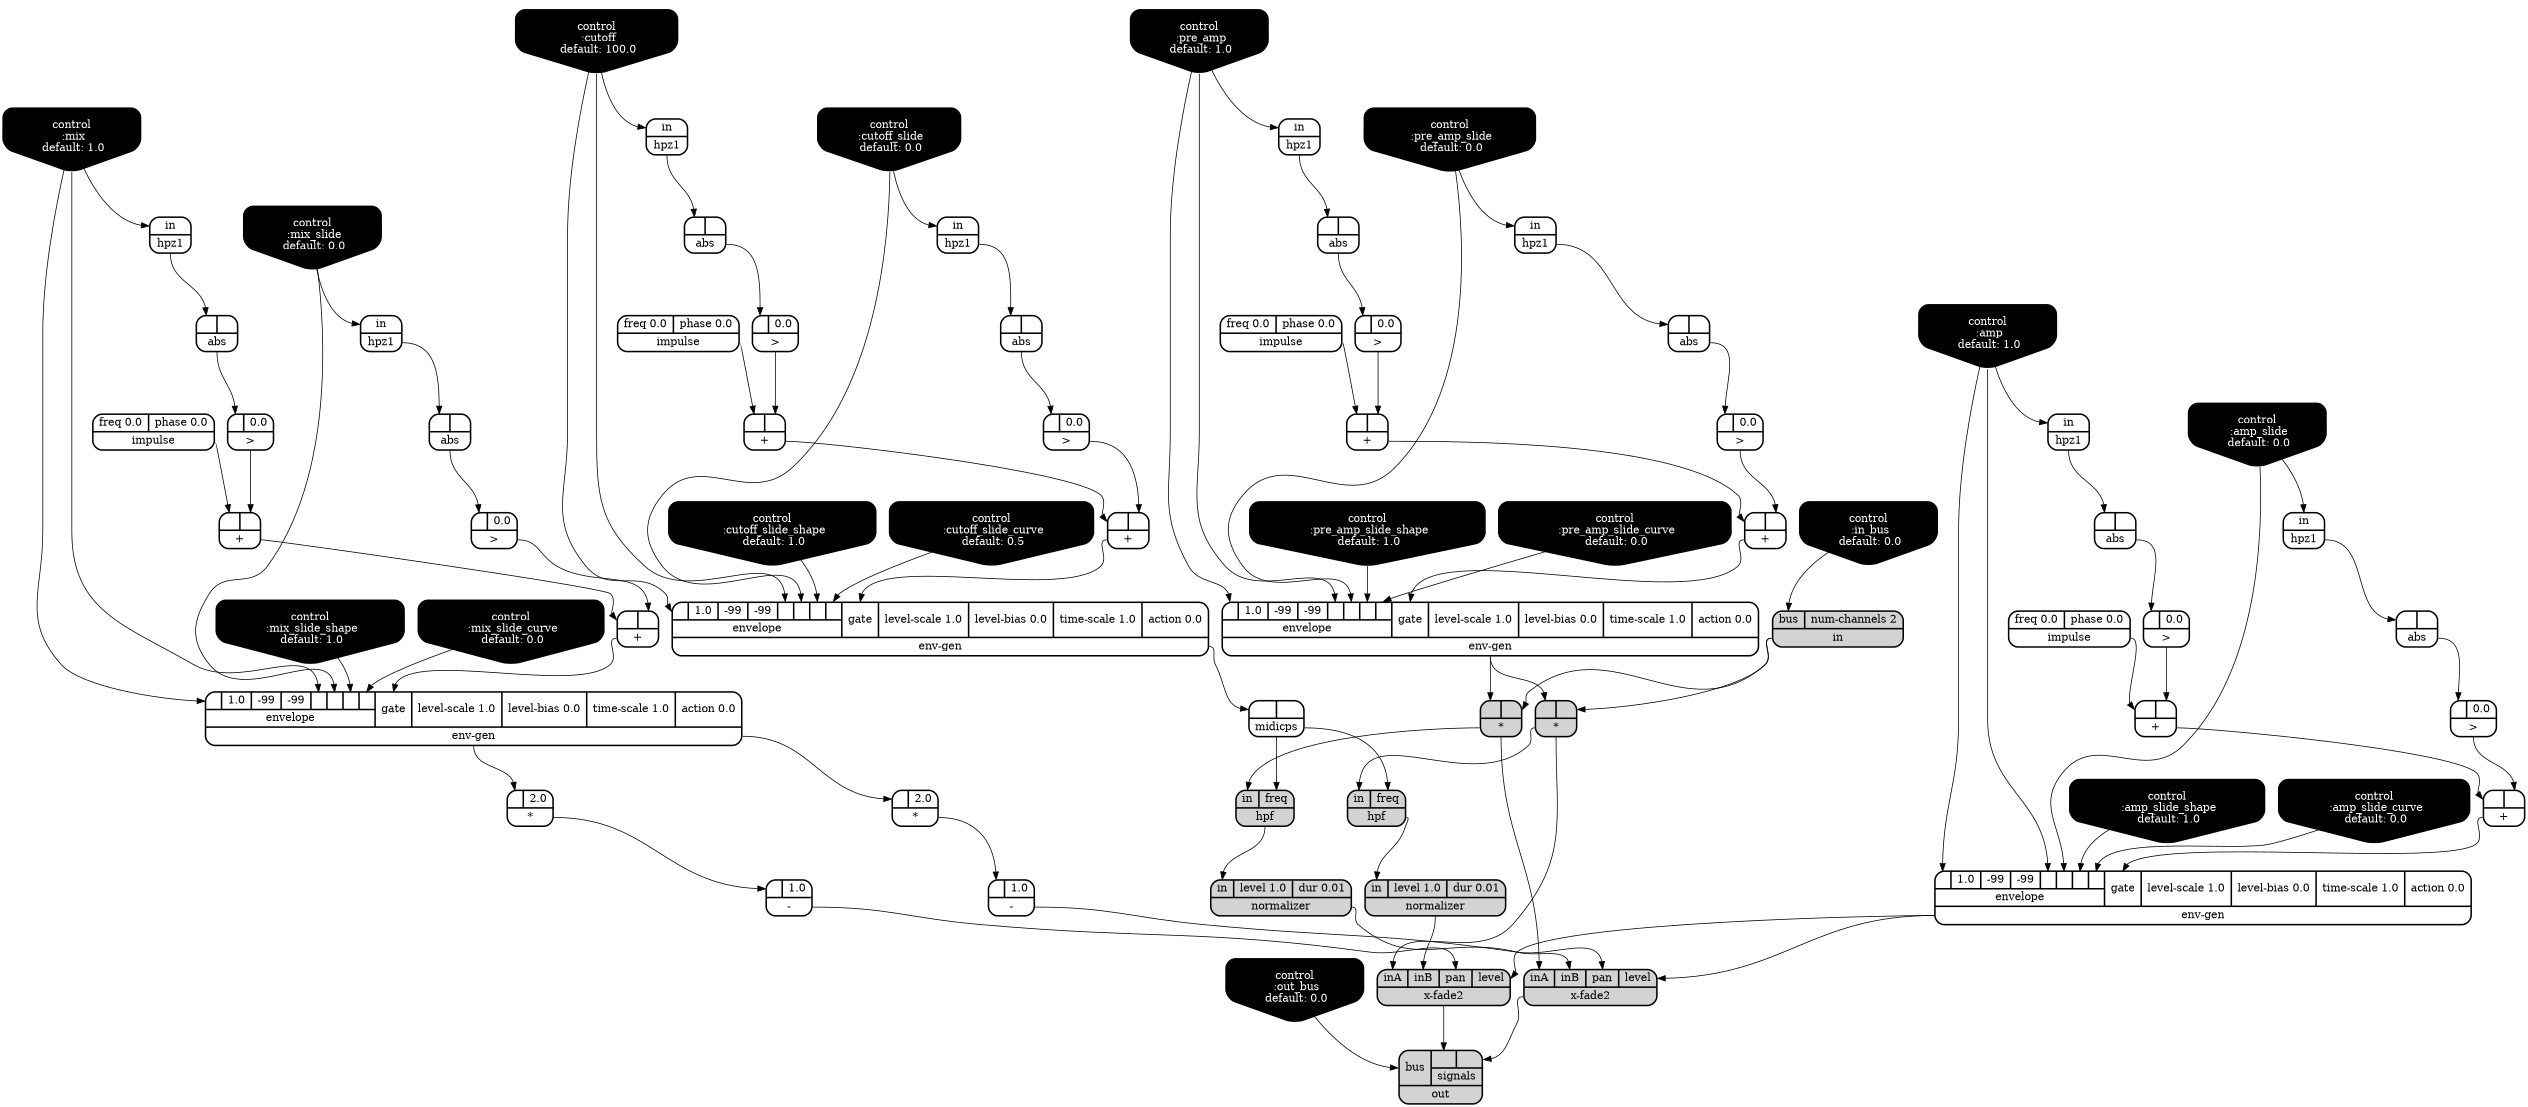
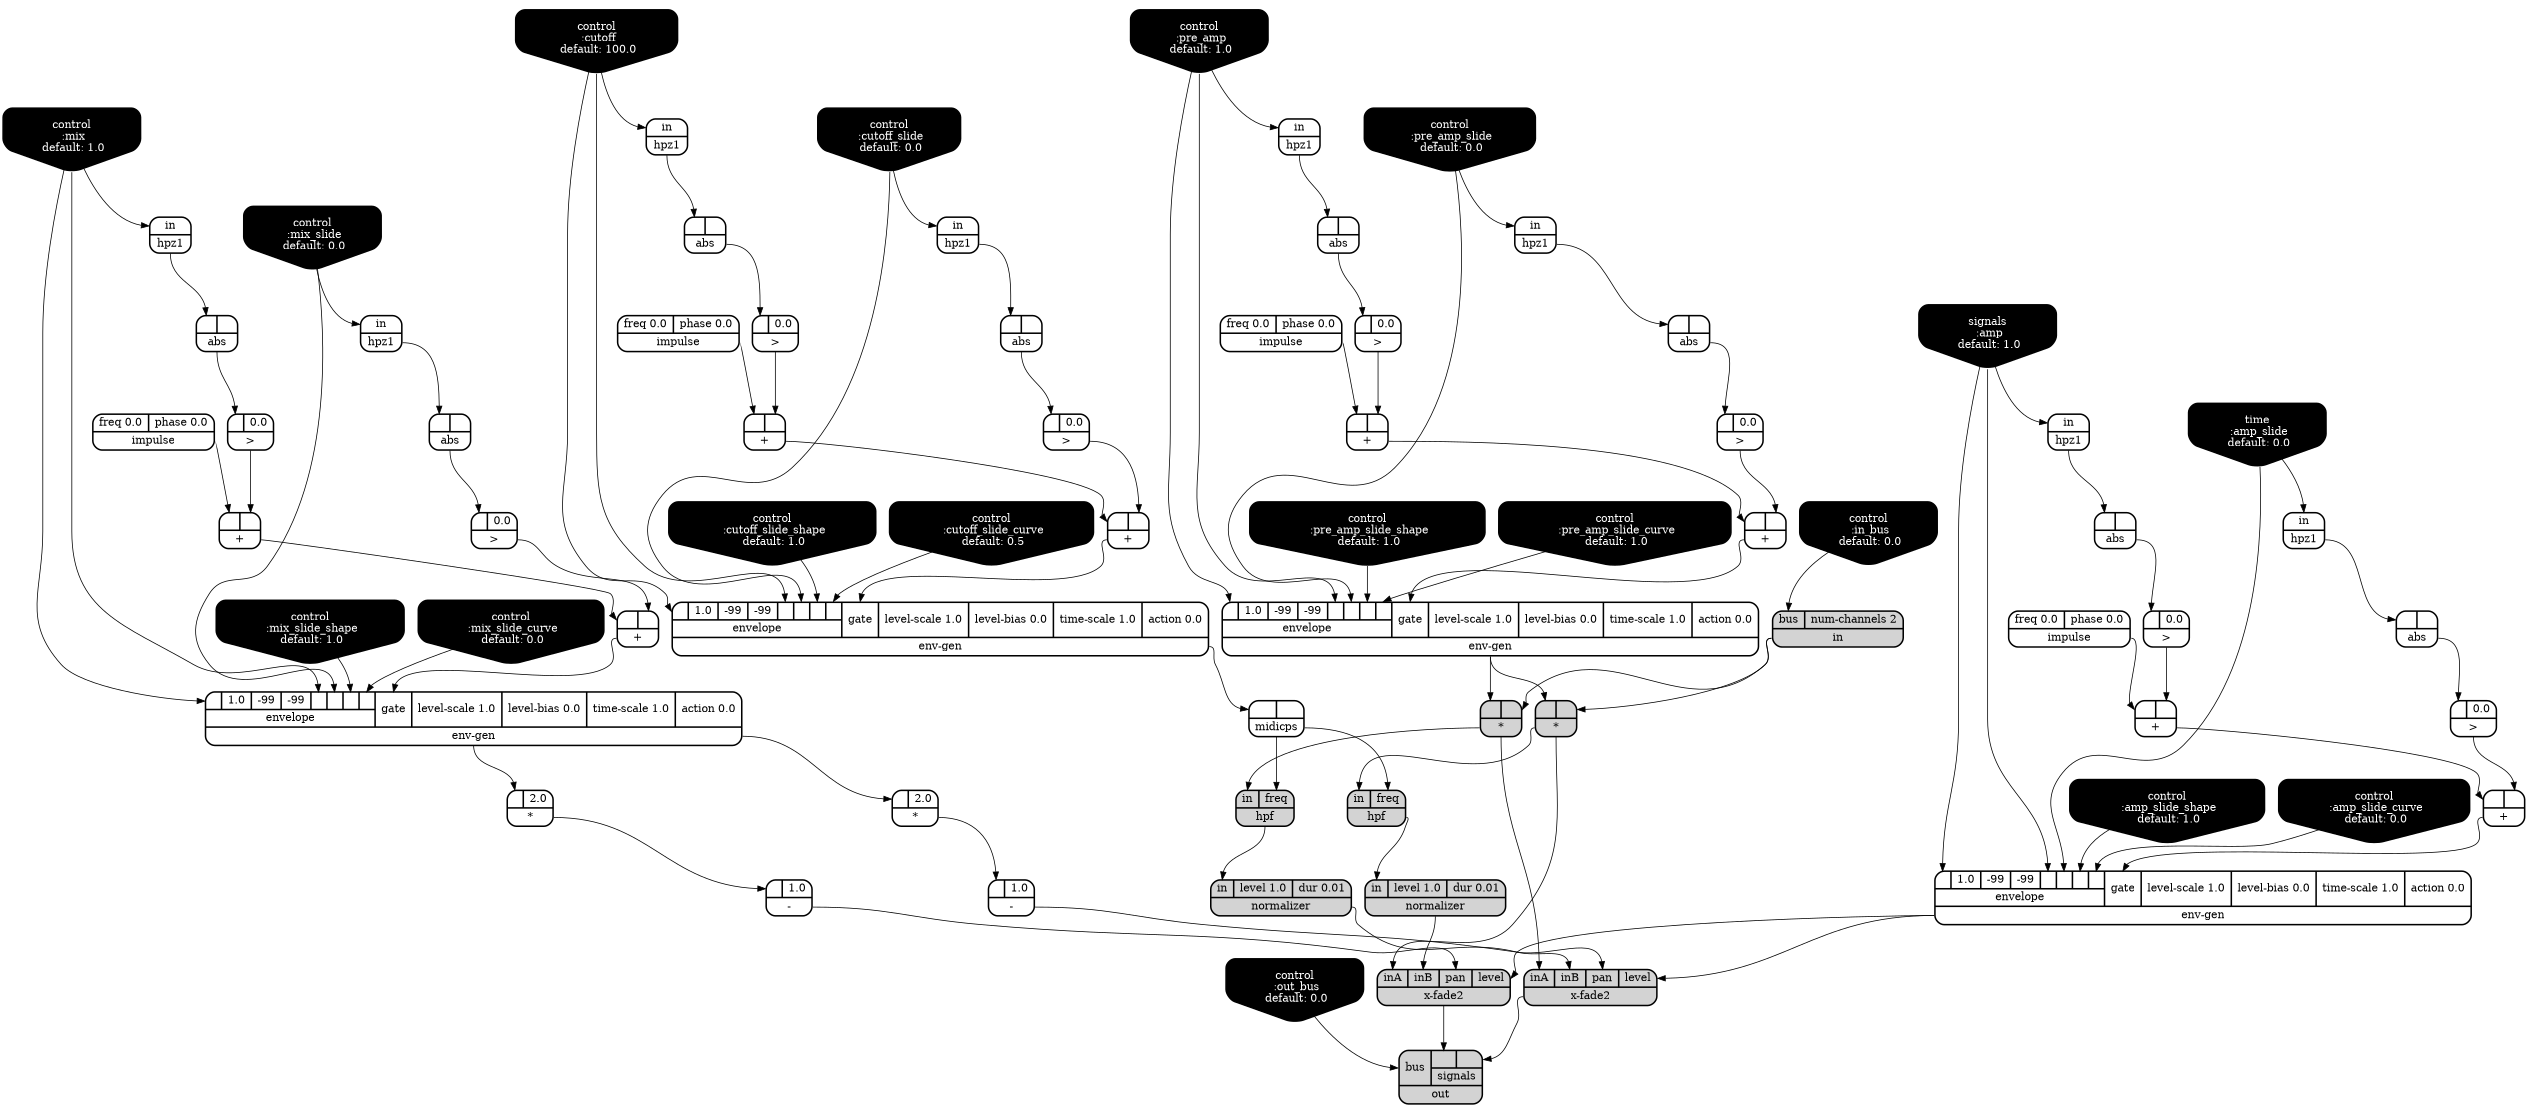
node "control :amp default: 1.0": label "control :amp default: 1.0" -> "signals :amp default: 1.0"
node "control :amp_slide default: 0.0": label "control :amp_slide default: 0.0" -> "time :amp_slide default: 0.0"
node "control :pre_amp_slide_curve default: 0.0": label "control :pre_amp_slide_curve default: 0.0" -> "control :pre_amp_slide_curve default: 1.0"
